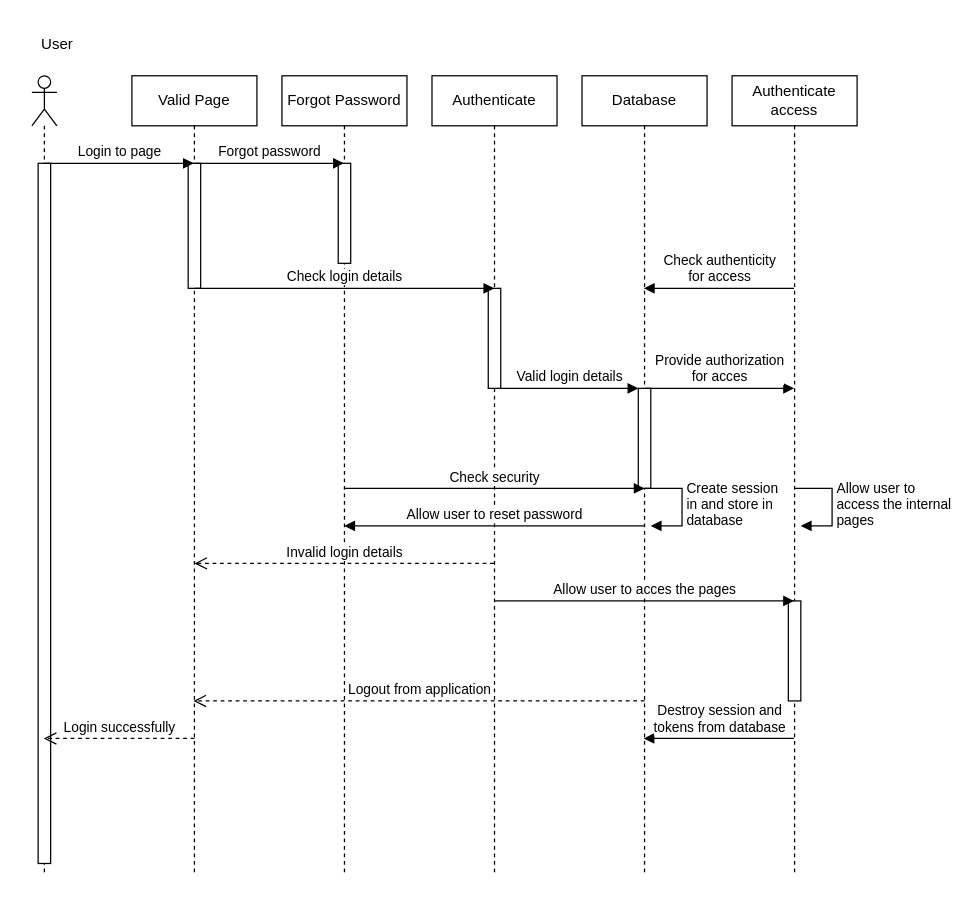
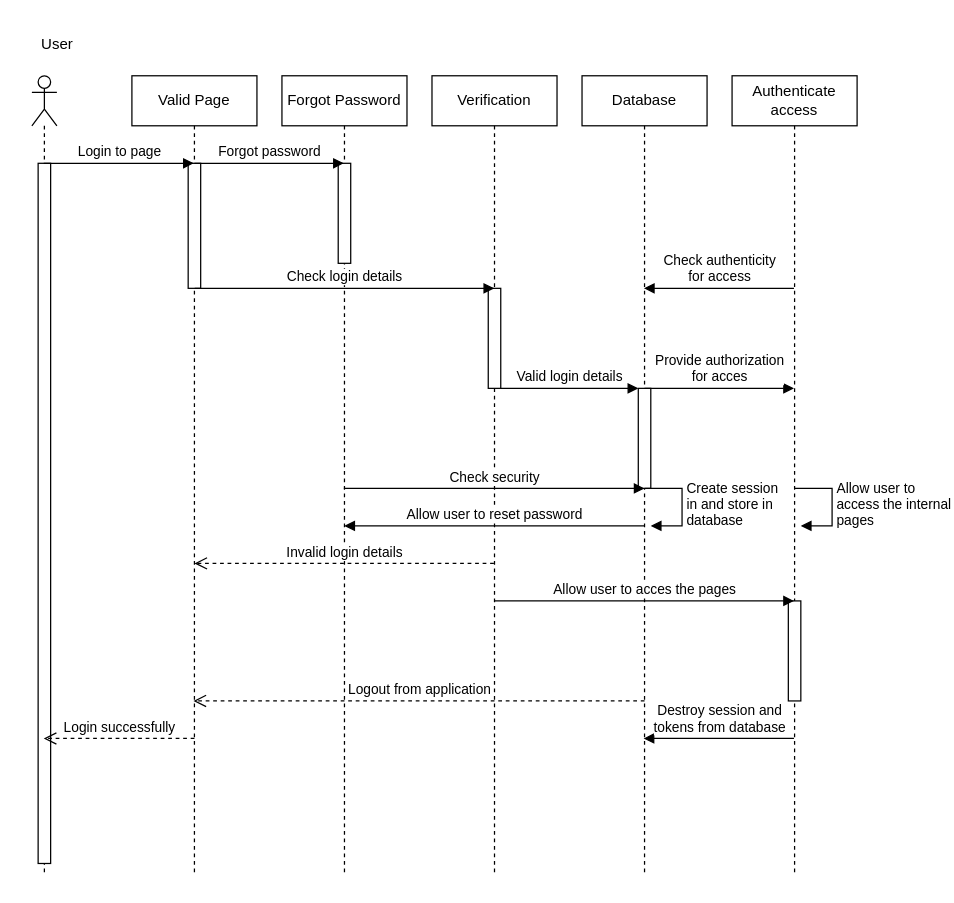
node "Authenticate": label "Authenticate" -> "Verification"
